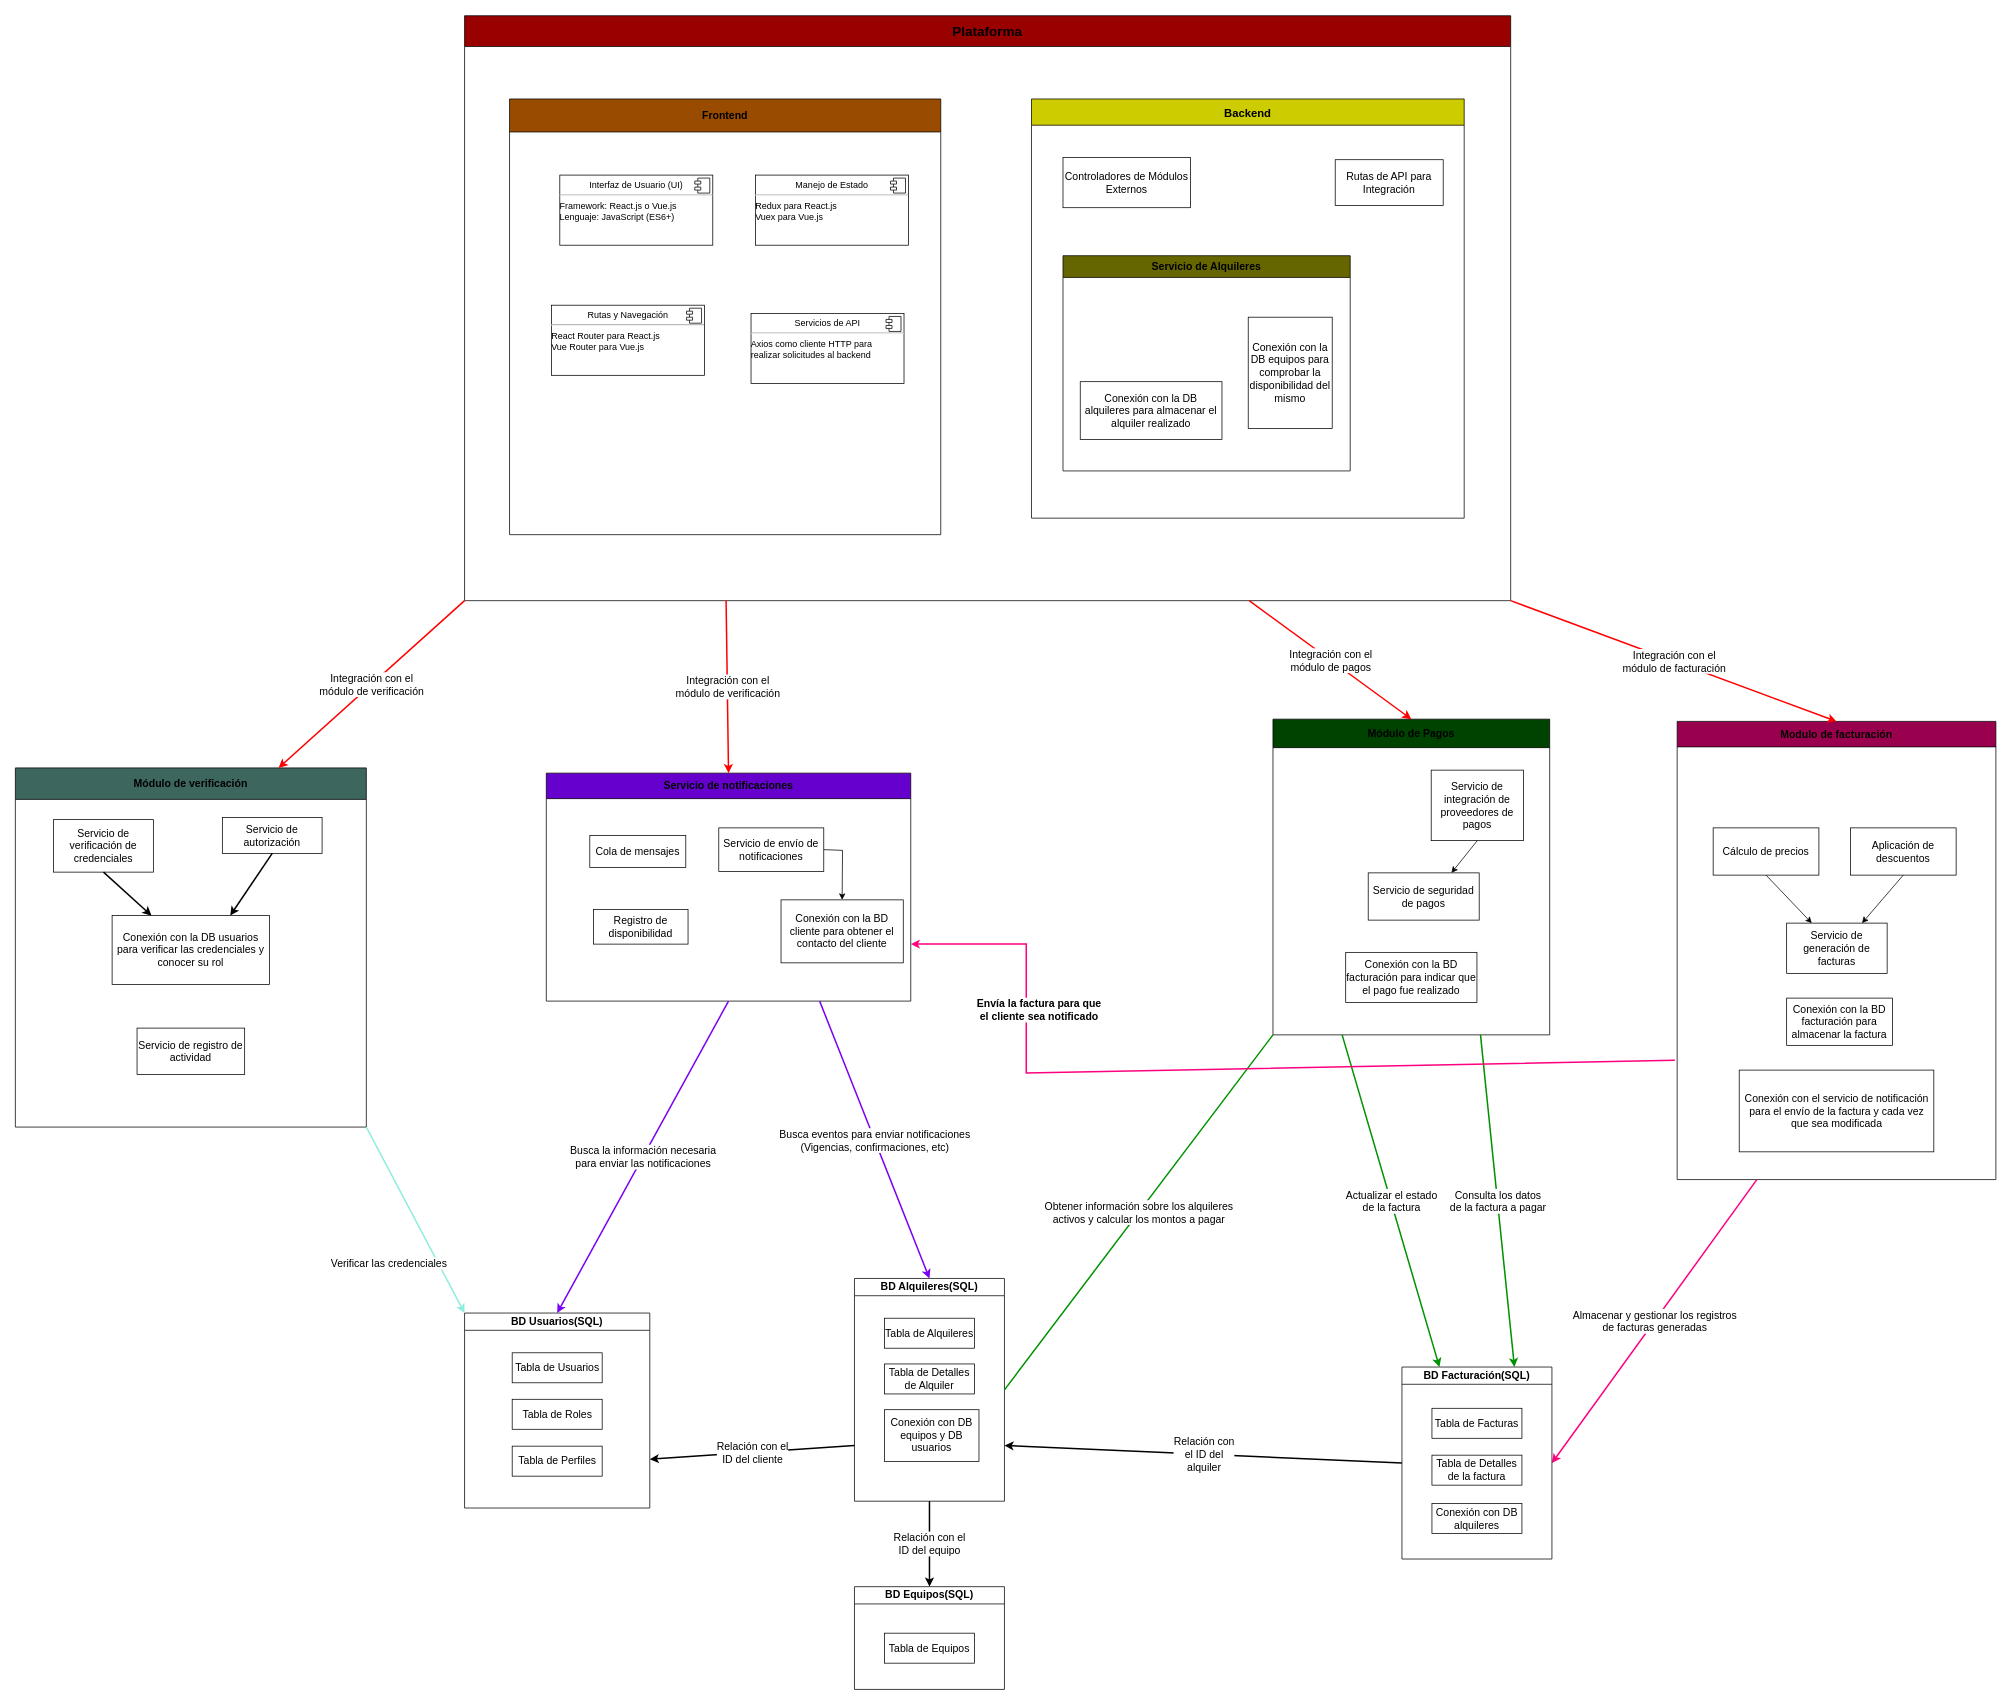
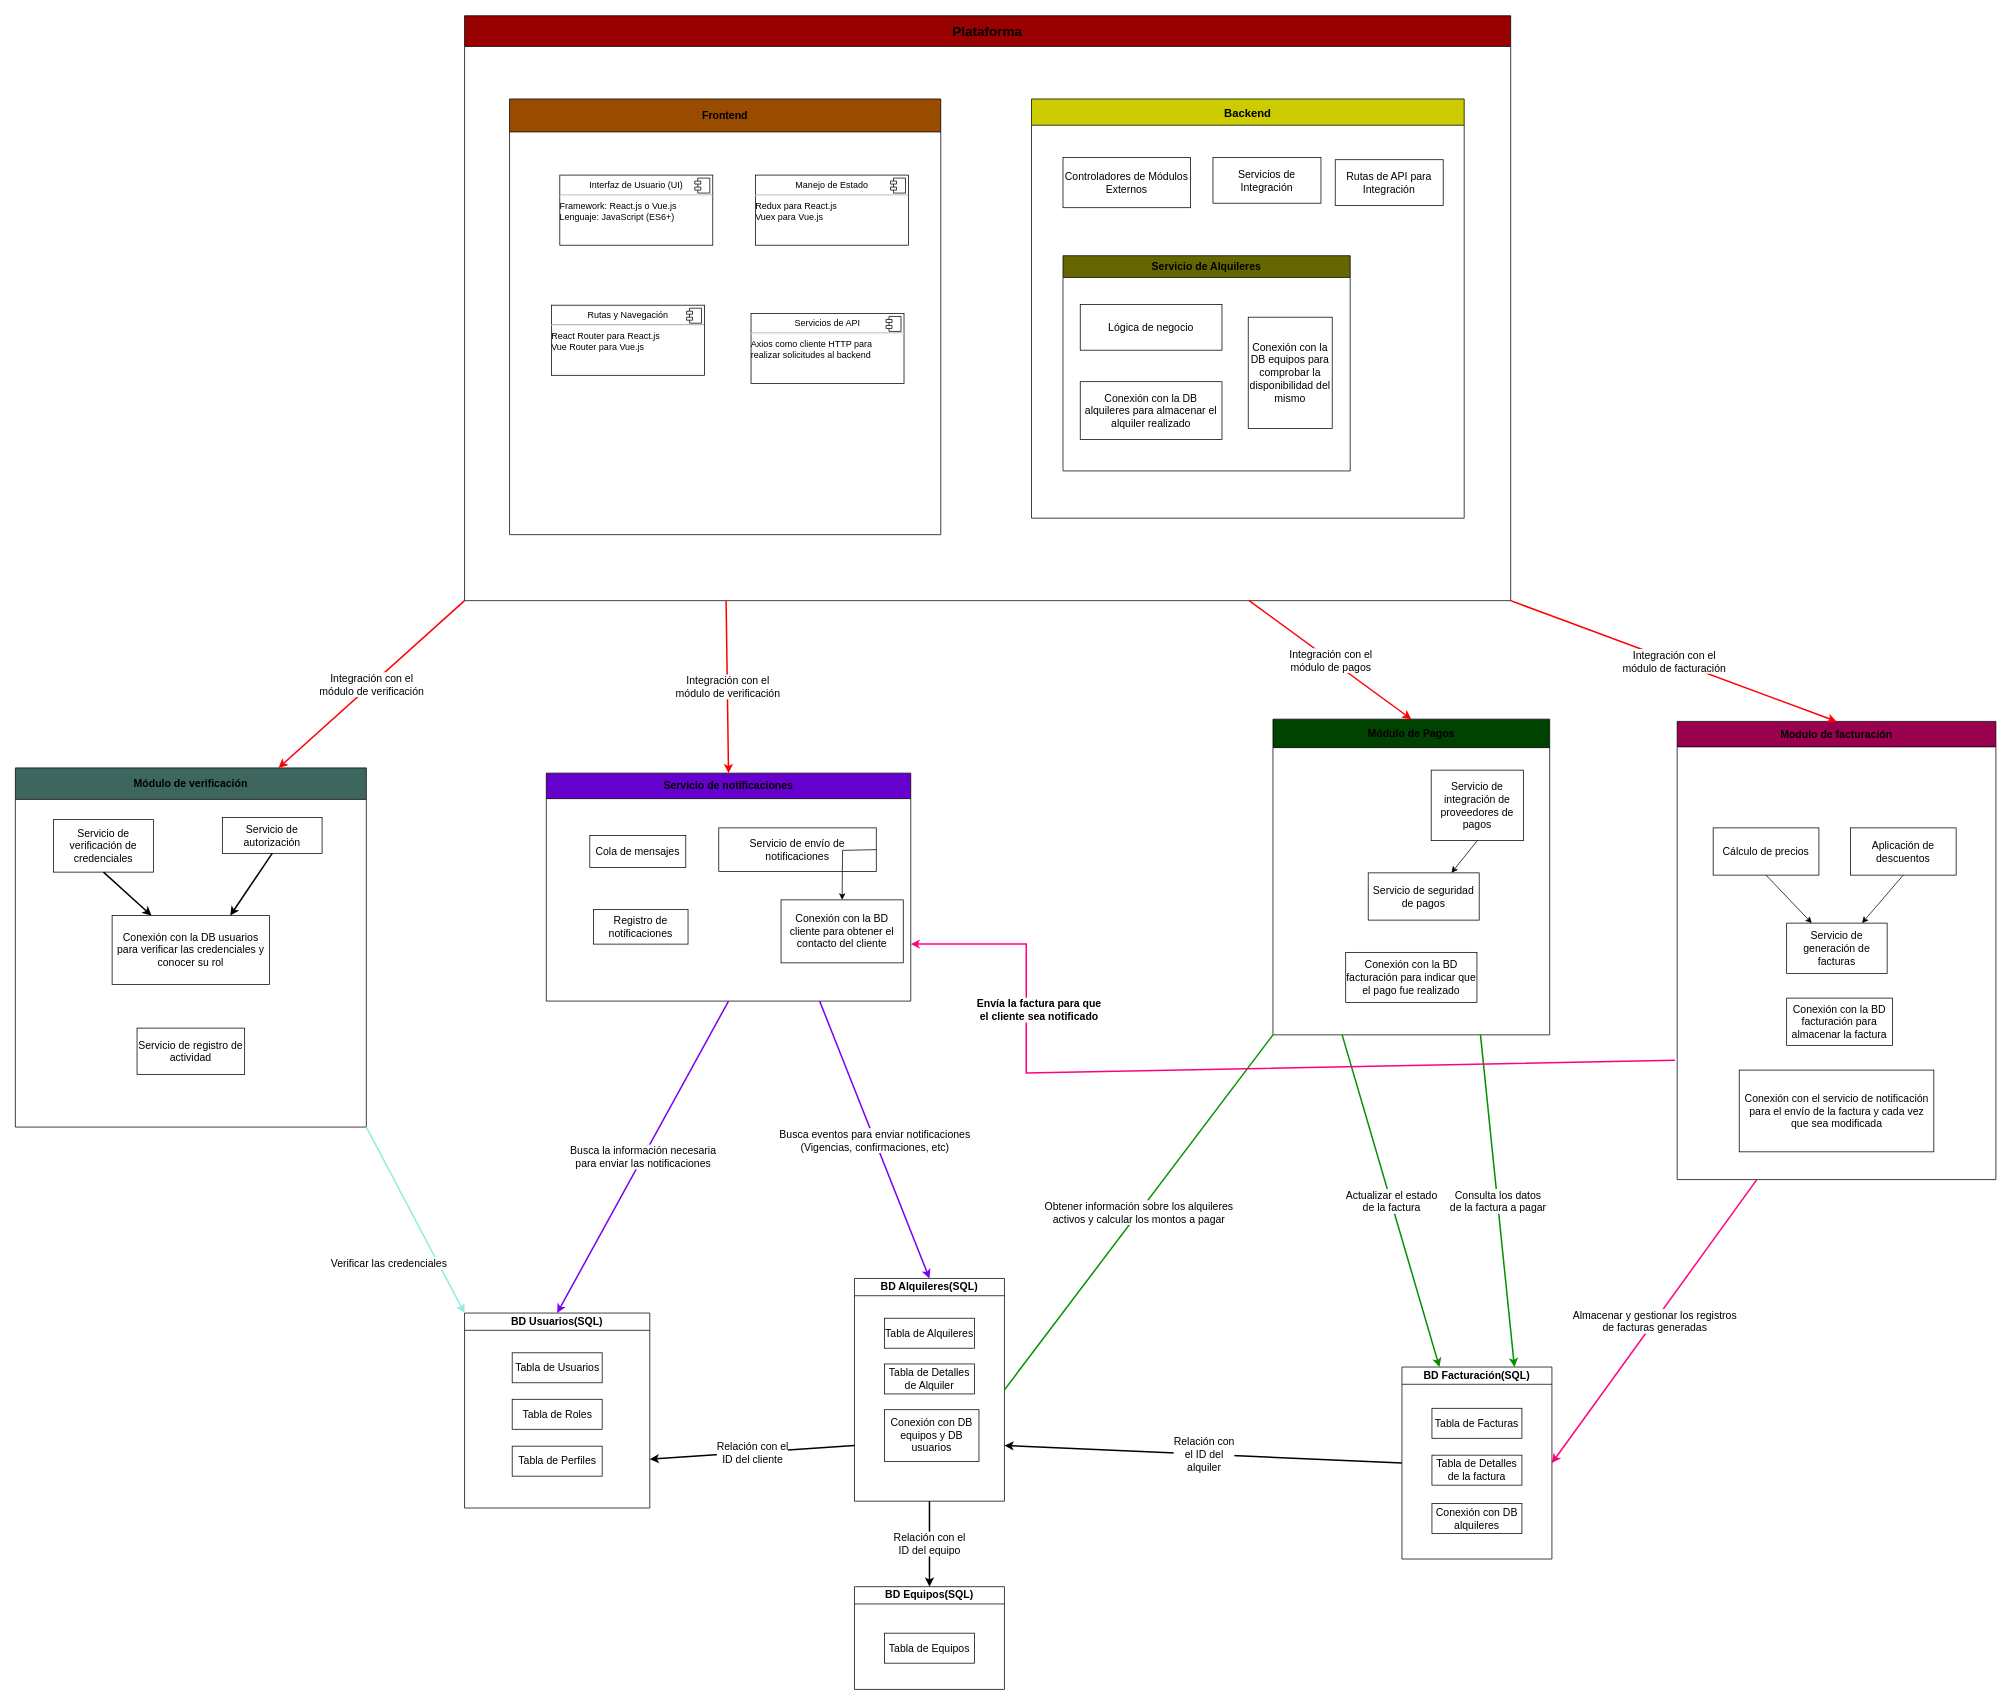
node "Servicios de Integración": added
node "Lógica de negocio": added
node "Servicio de envío de notificaciones": size 105x44 -> 158x44
node "Registro de disponibilidad": label "Registro de disponibilidad" -> "Registro de notificaciones"
